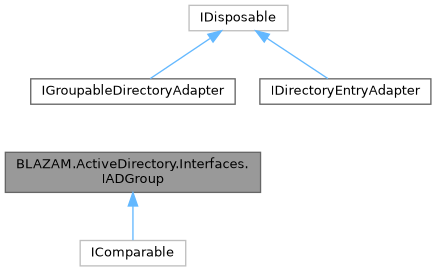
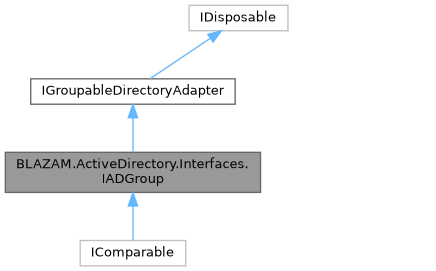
node "IDirectoryEntryAdapter": removed
edge "BLAZAM.ActiveDirectory.Interfaces. IADGroup" -> "IGroupableDirectoryAdapter": added
